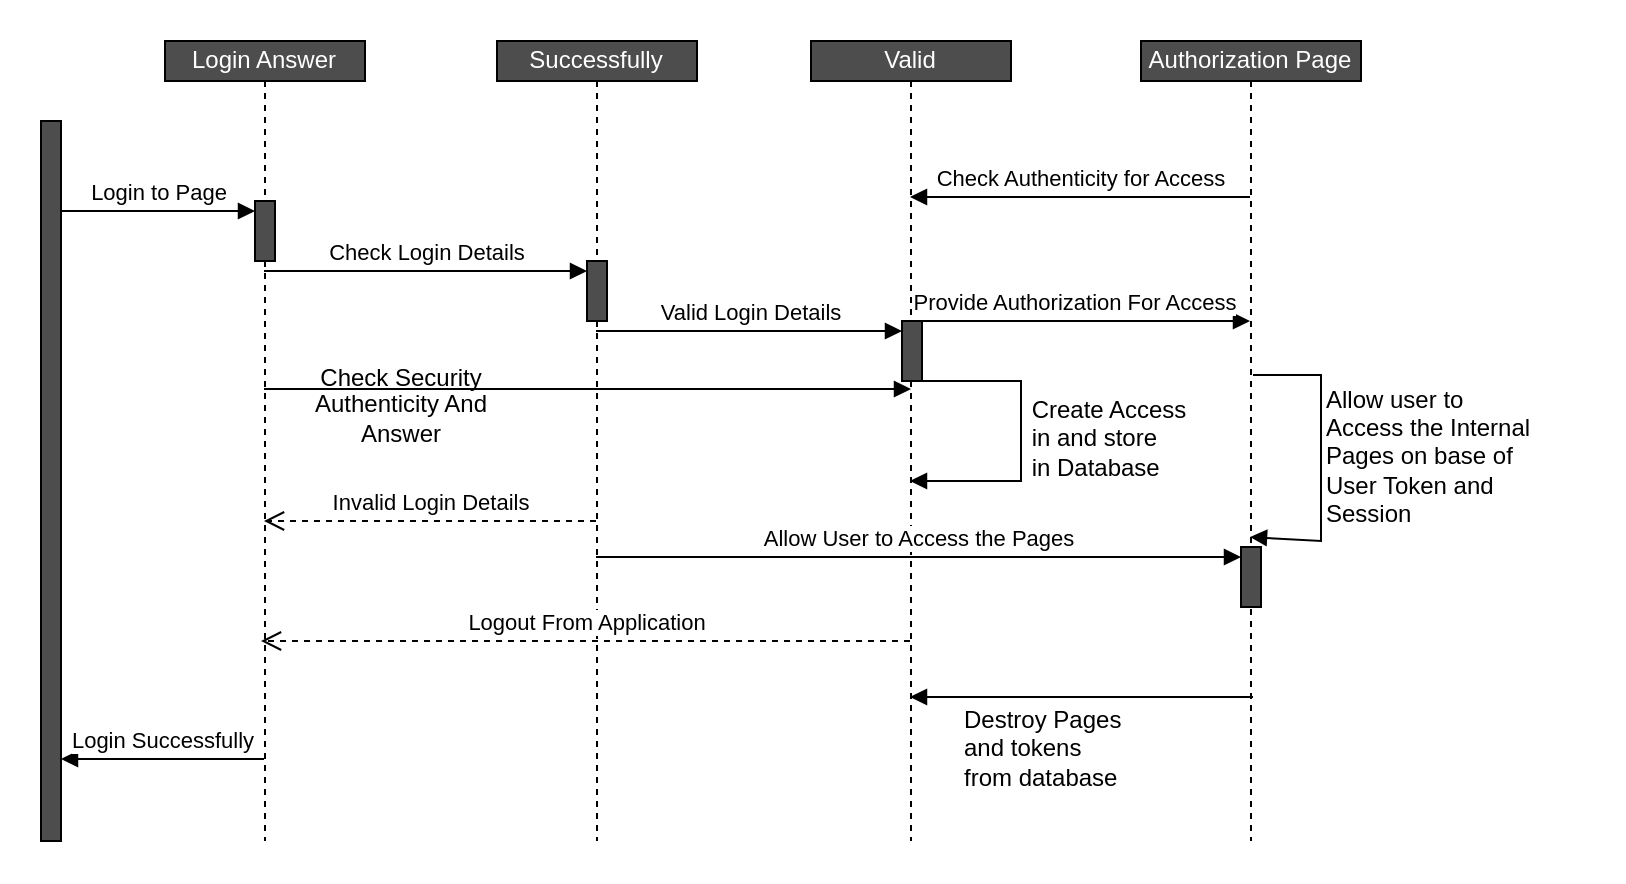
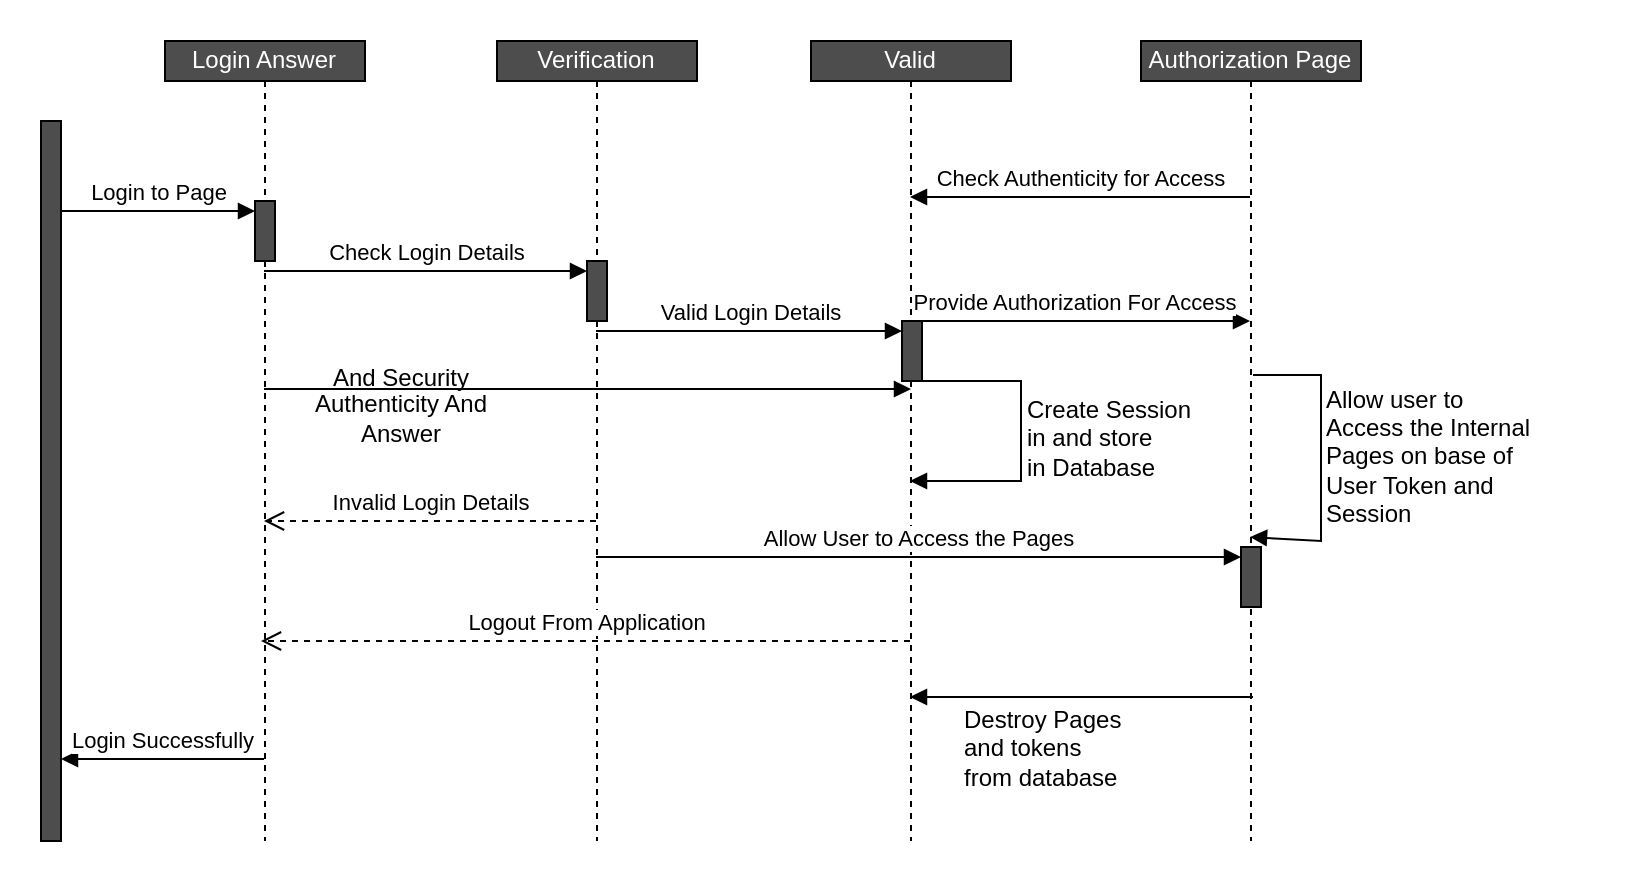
node "Successfully": label "Successfully" -> "Verification"
node "Check Security": label "Check Security" -> "And Security"
node "Create Access in and store in Database": label "Create Access in and store in Database" -> "Create Session in and store in Database"
